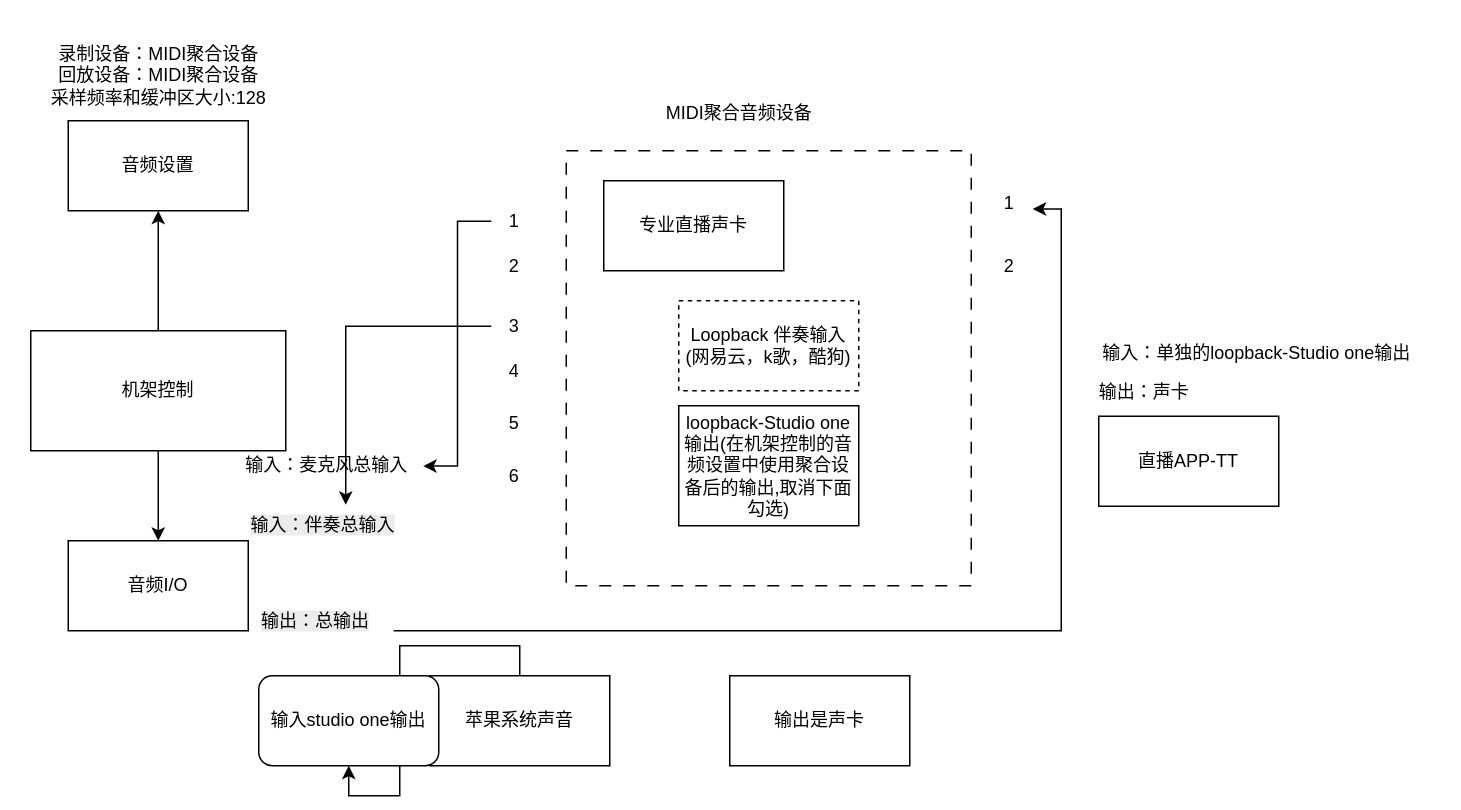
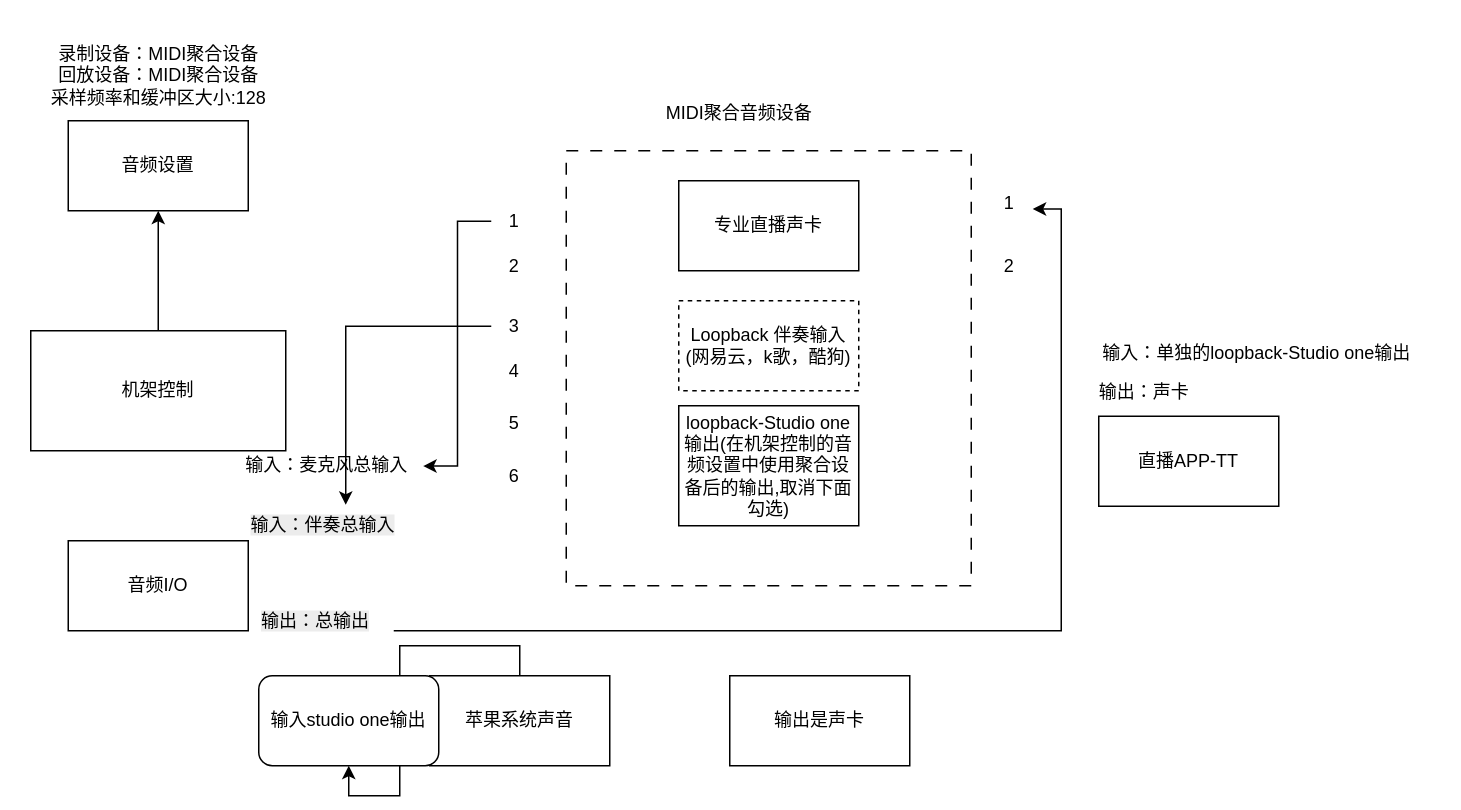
node "专业直播声卡": moved (694, 226) -> (769, 226)
edge "机架控制" -> "音频I/O": removed
